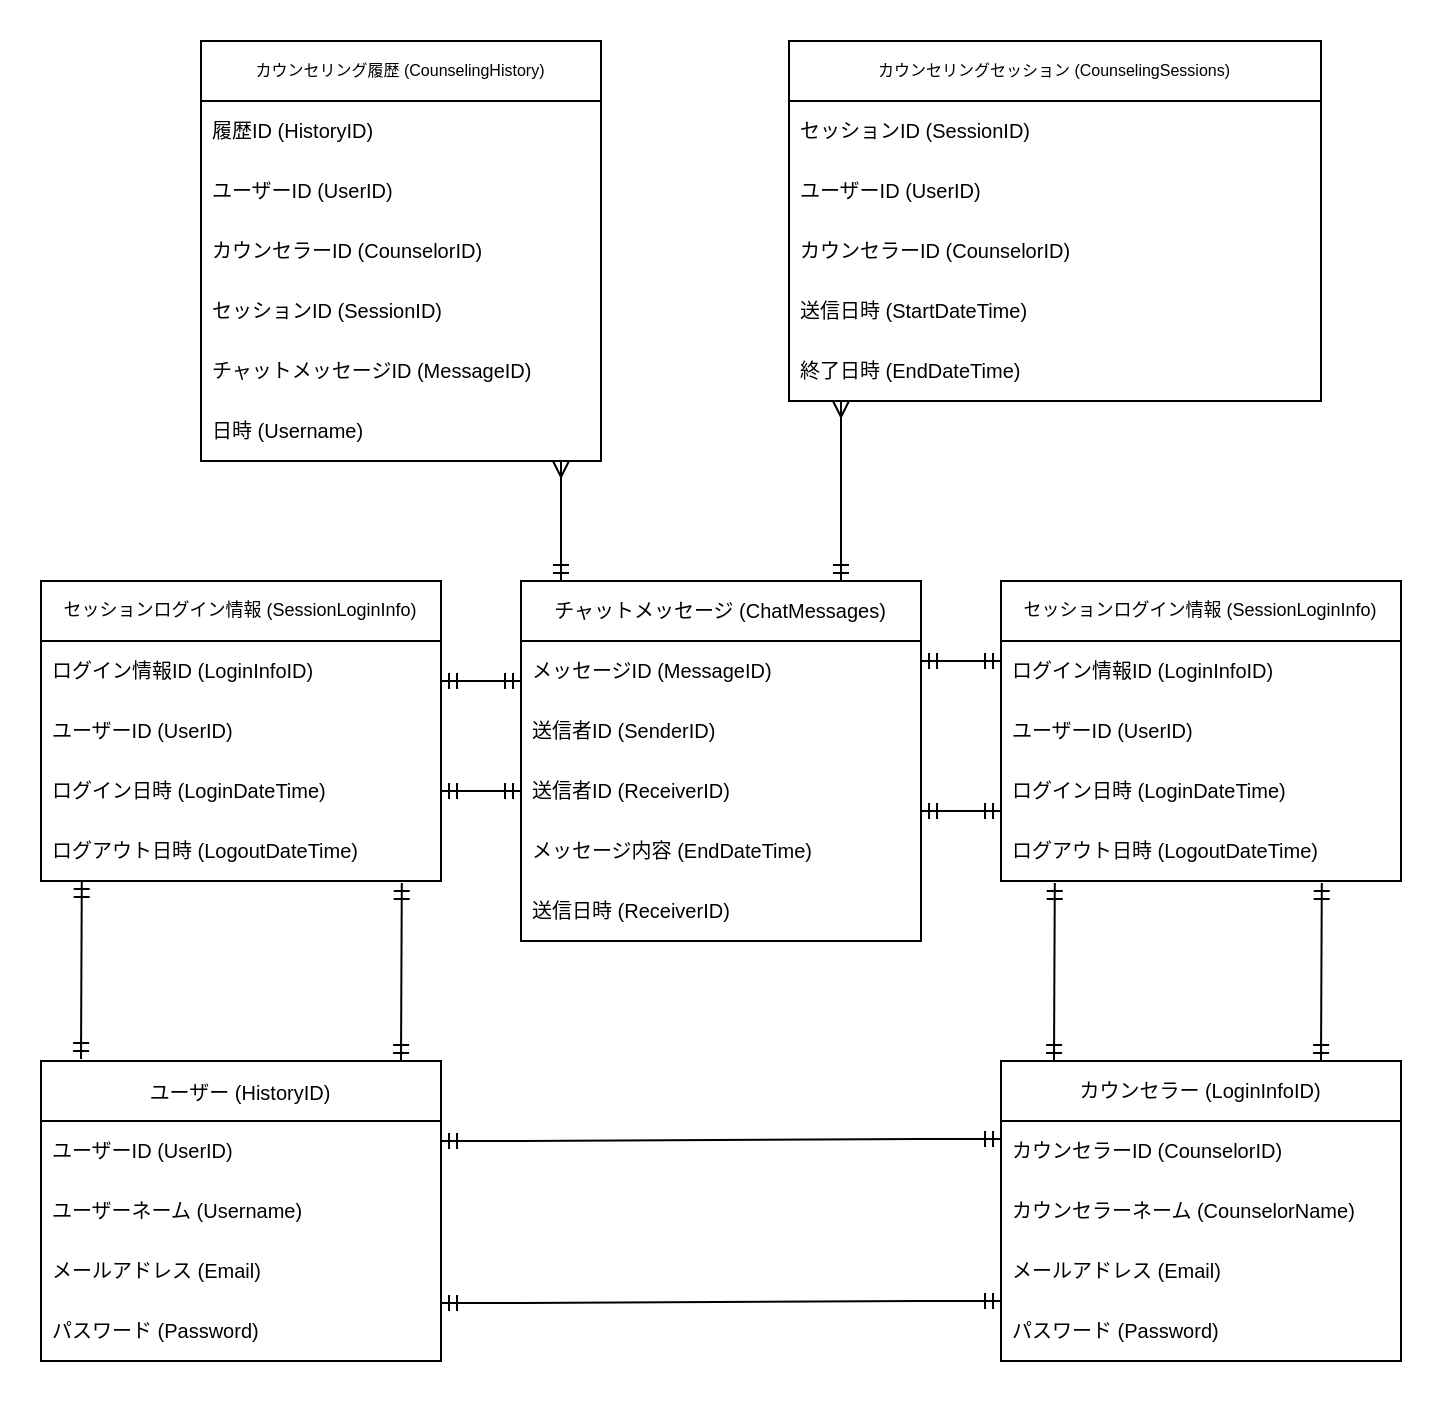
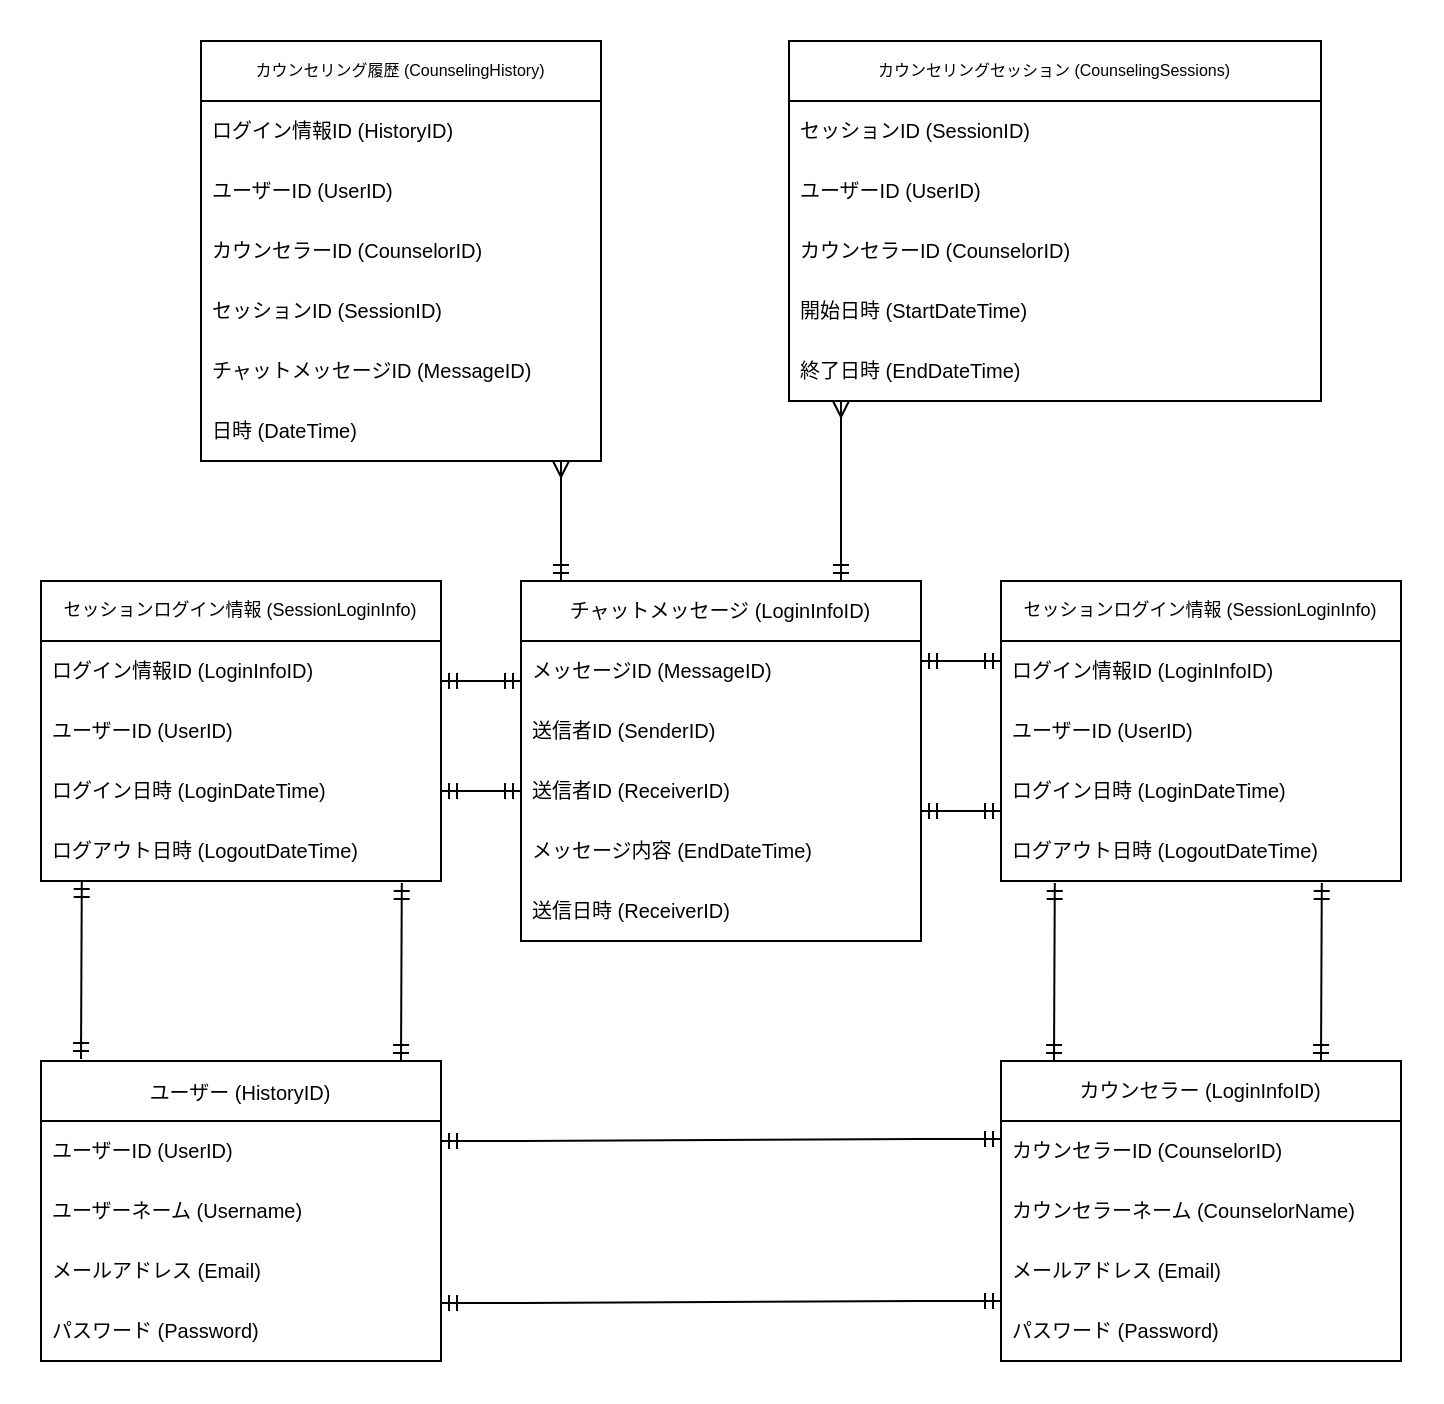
node "履歴ID (HistoryID)": label "履歴ID (HistoryID)" -> "ログイン情報ID (HistoryID)"
node "送信日時 (StartDateTime)": label "送信日時 (StartDateTime)" -> "開始日時 (StartDateTime)"
node "日時 (Username)": label "日時 (Username)" -> "日時 (DateTime)"
node "チャットメッセージ (ChatMessages)": label "チャットメッセージ (ChatMessages)" -> "チャットメッセージ (LoginInfoID)"
